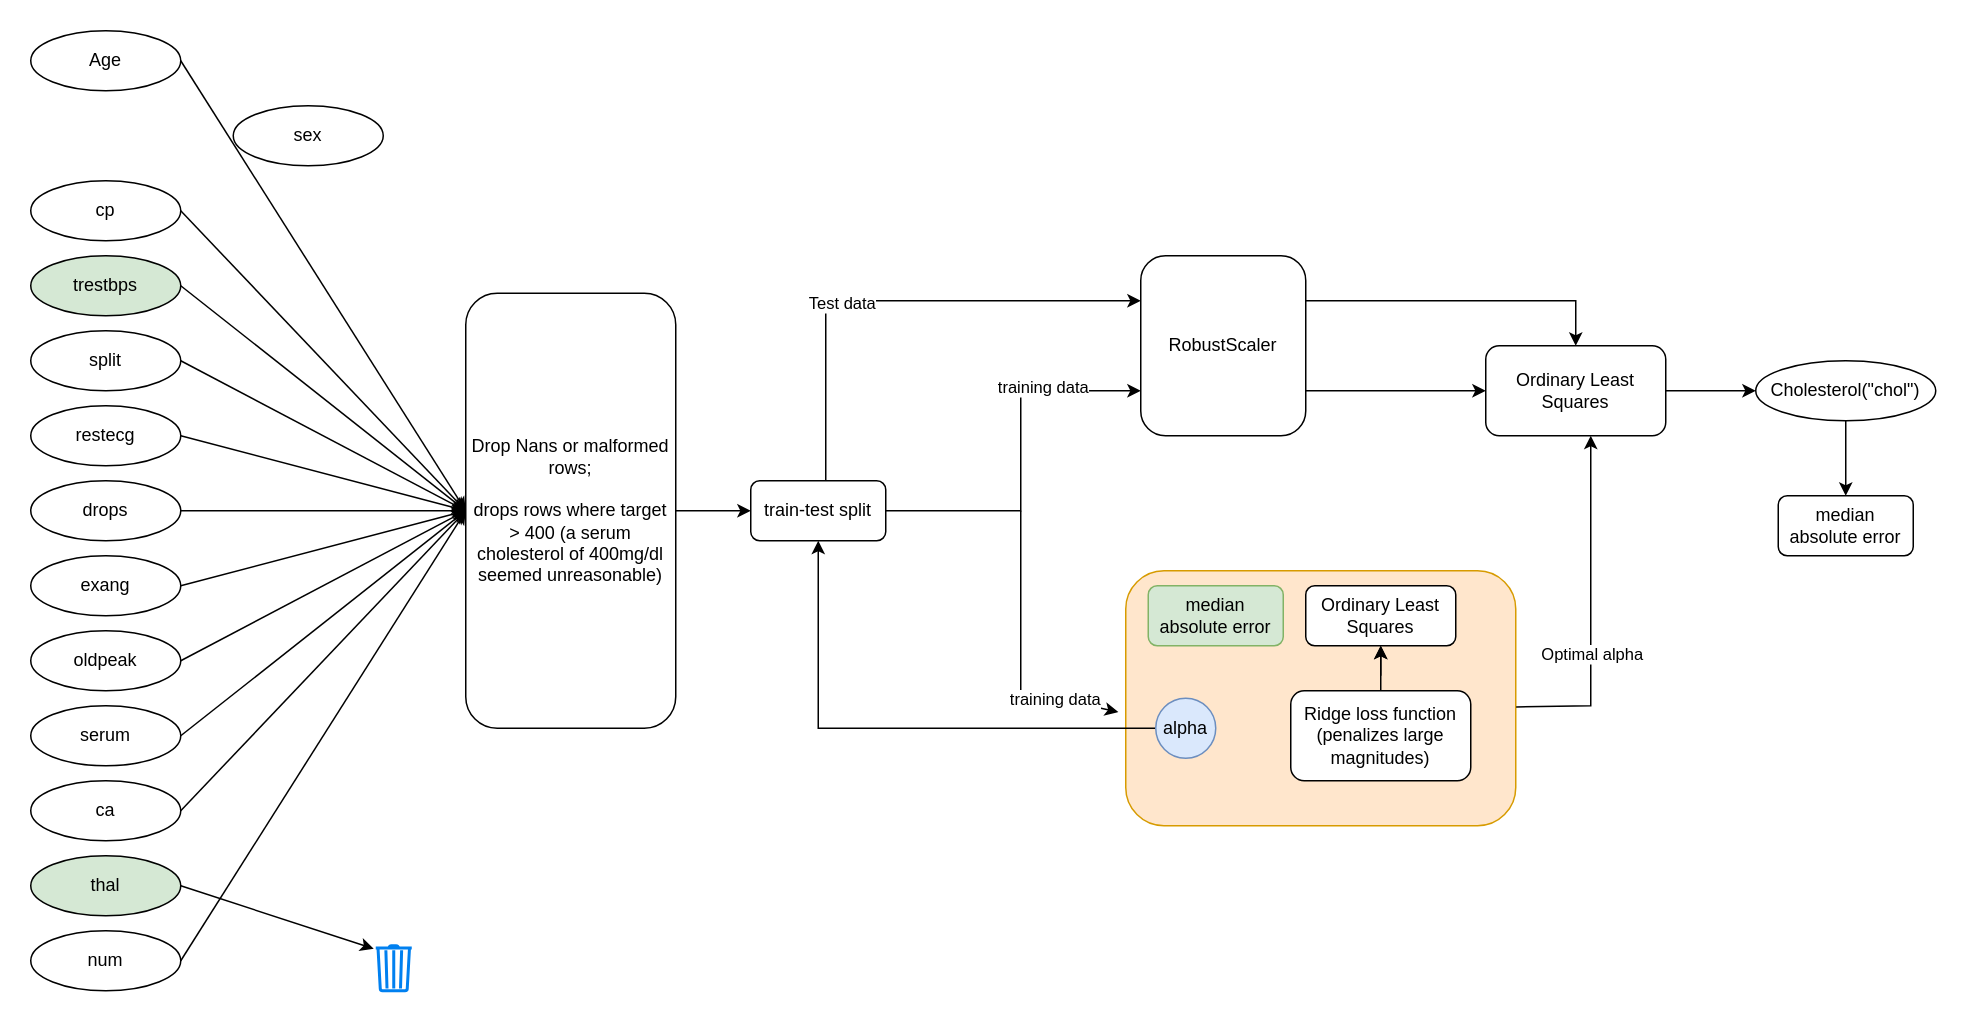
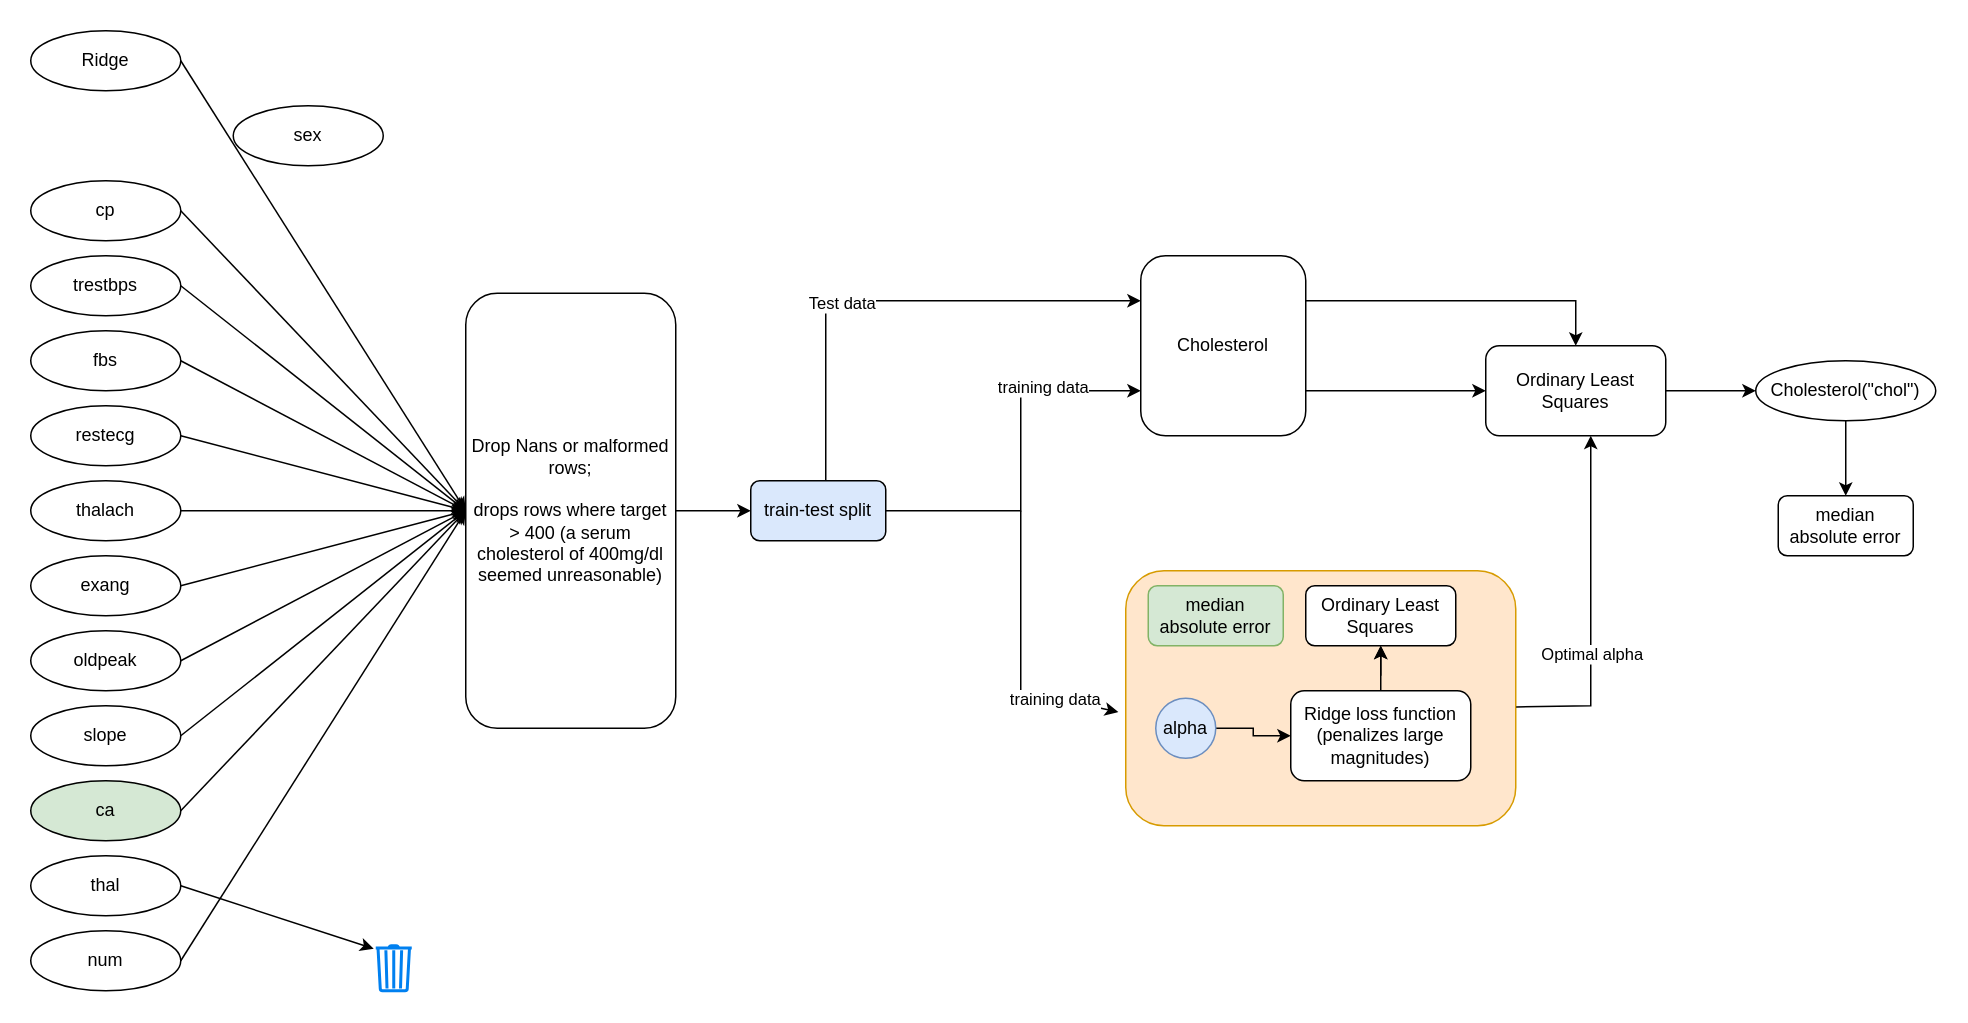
node "Age": label "Age" -> "Ridge"
node "trestbps": fillcolor #d5e8d4 -> #ffffff
node "RobustScaler": label "RobustScaler" -> "Cholesterol"
node "split": label "split" -> "fbs"
node "drops": label "drops" -> "thalach"
node "train-test split": fillcolor #ffffff -> #dae8fc
edge "alpha" -> "train-test split": now "alpha" -> "Ridge loss function (penalizes large magnitudes)"
node "serum": label "serum" -> "slope"
node "ca": fillcolor #ffffff -> #d5e8d4
node "thal": fillcolor #d5e8d4 -> #ffffff
